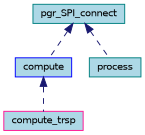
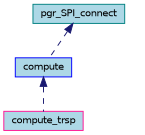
node "process": removed
